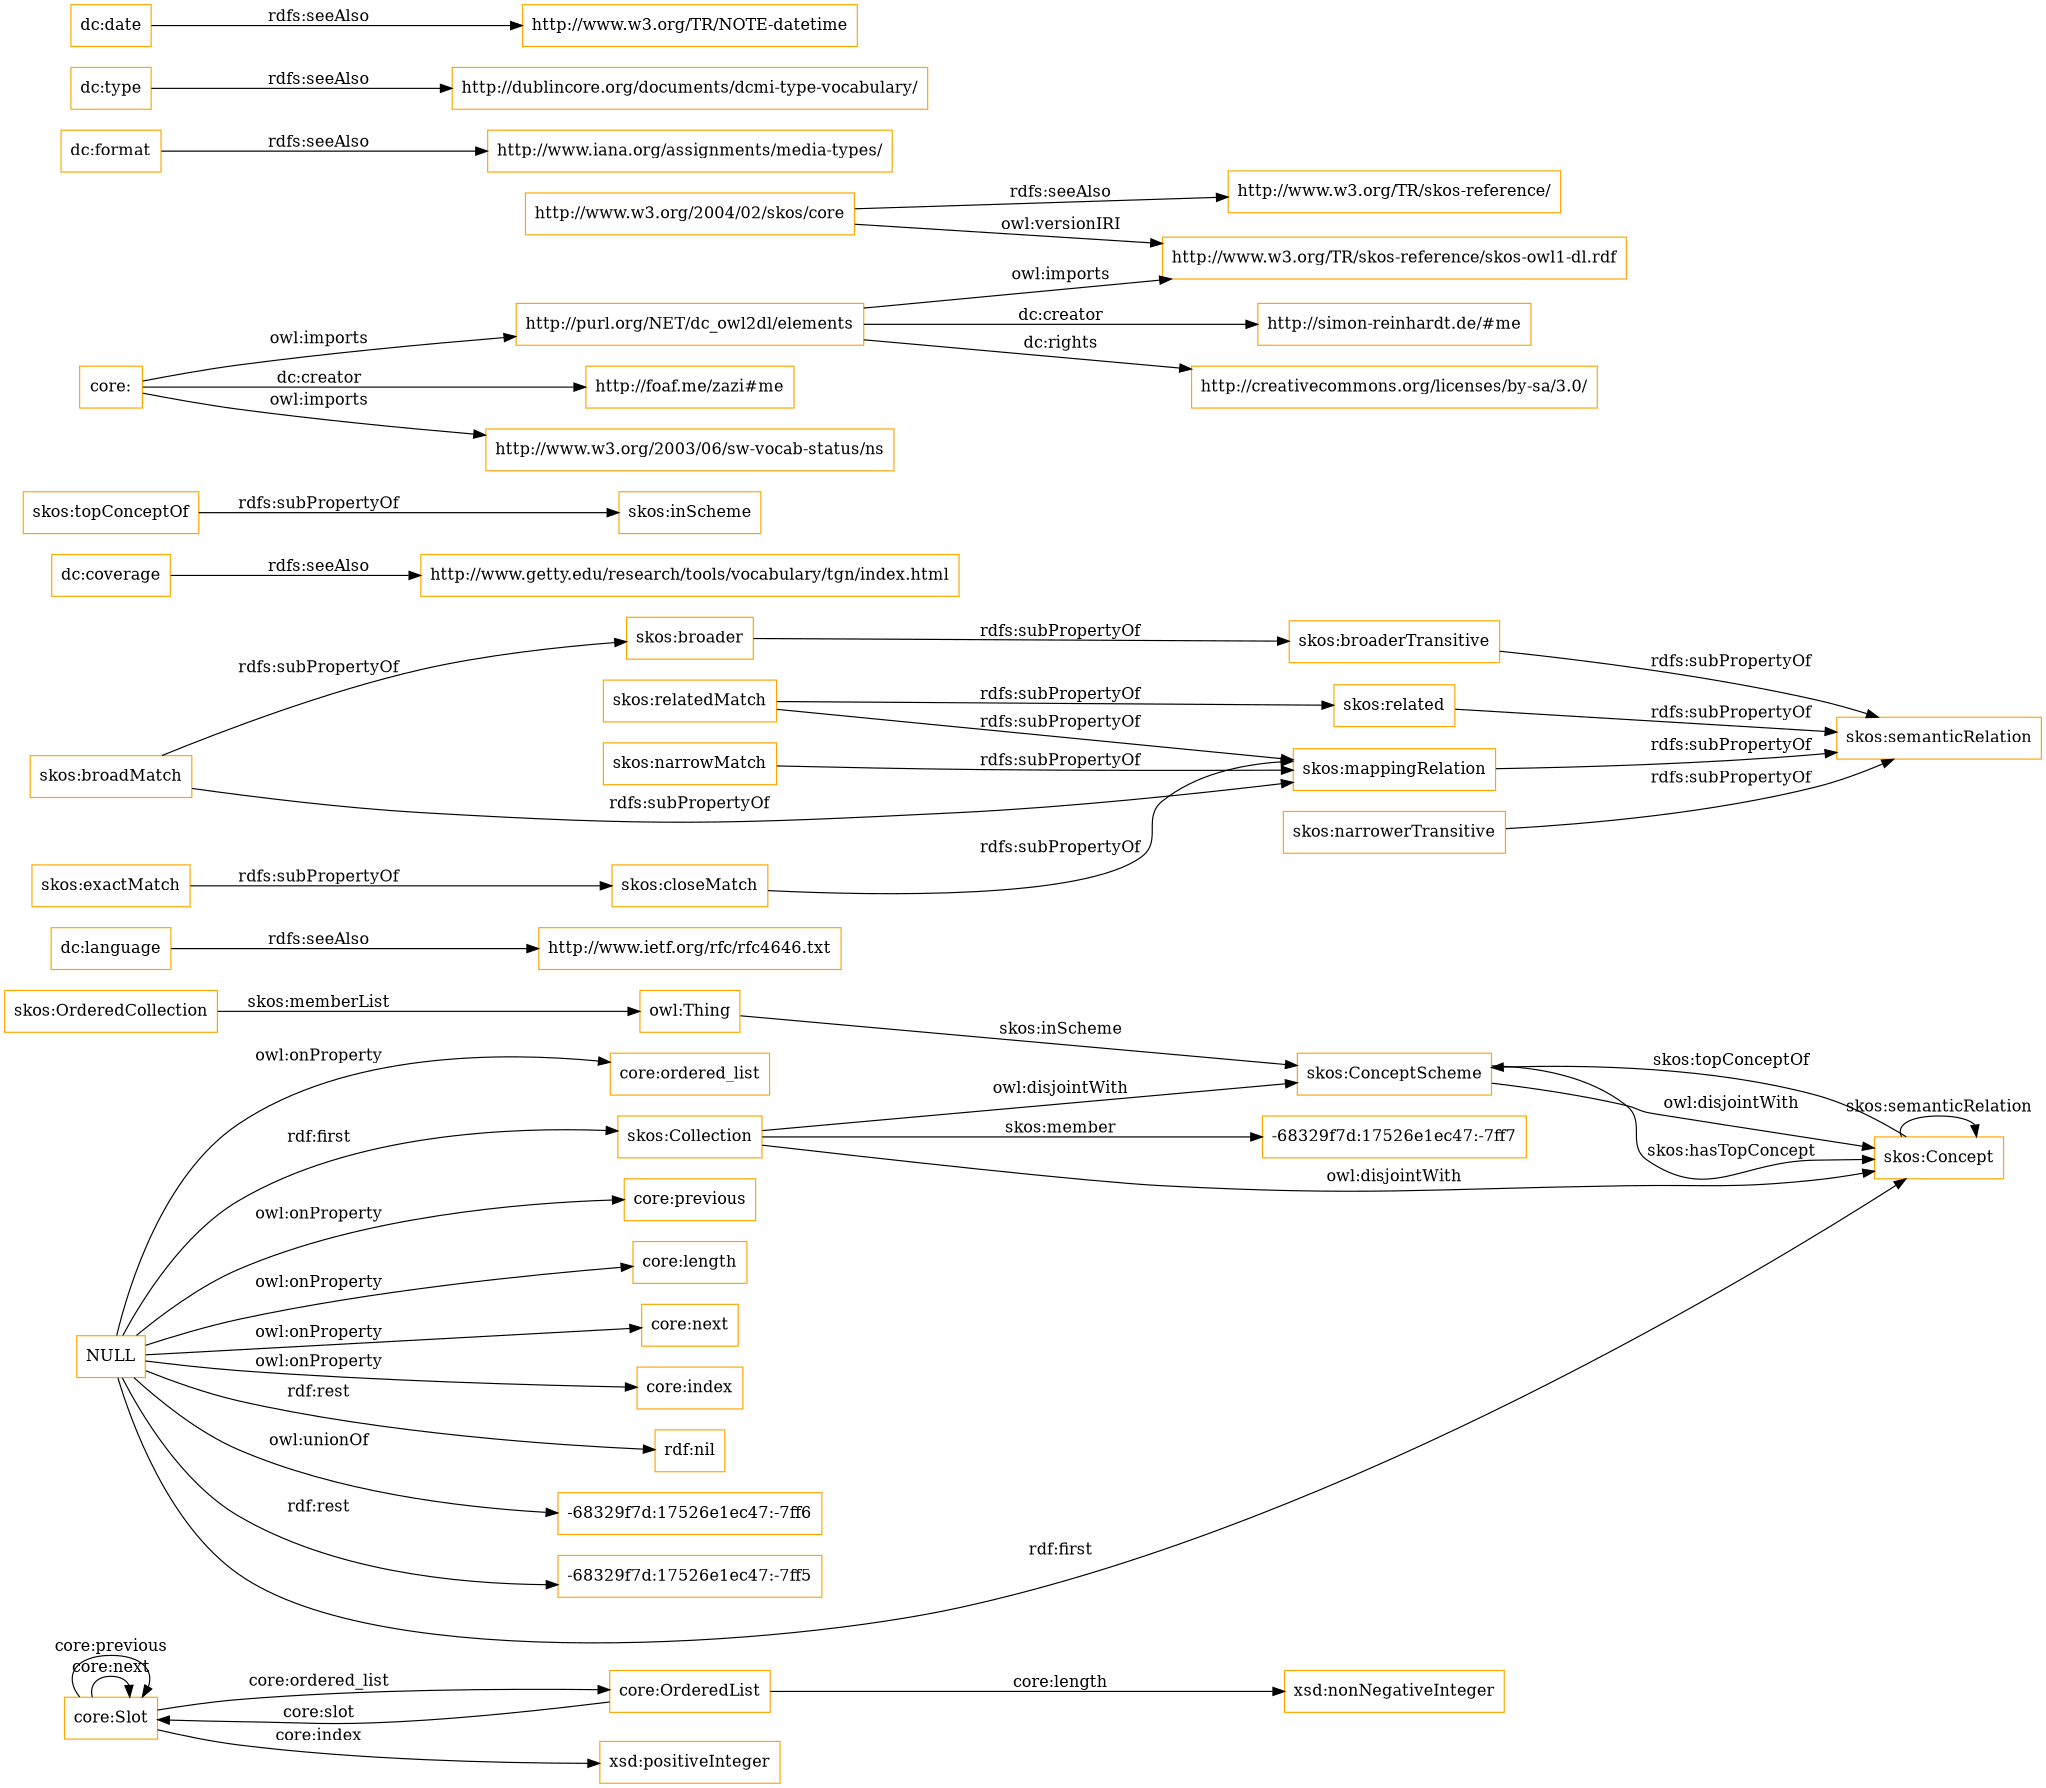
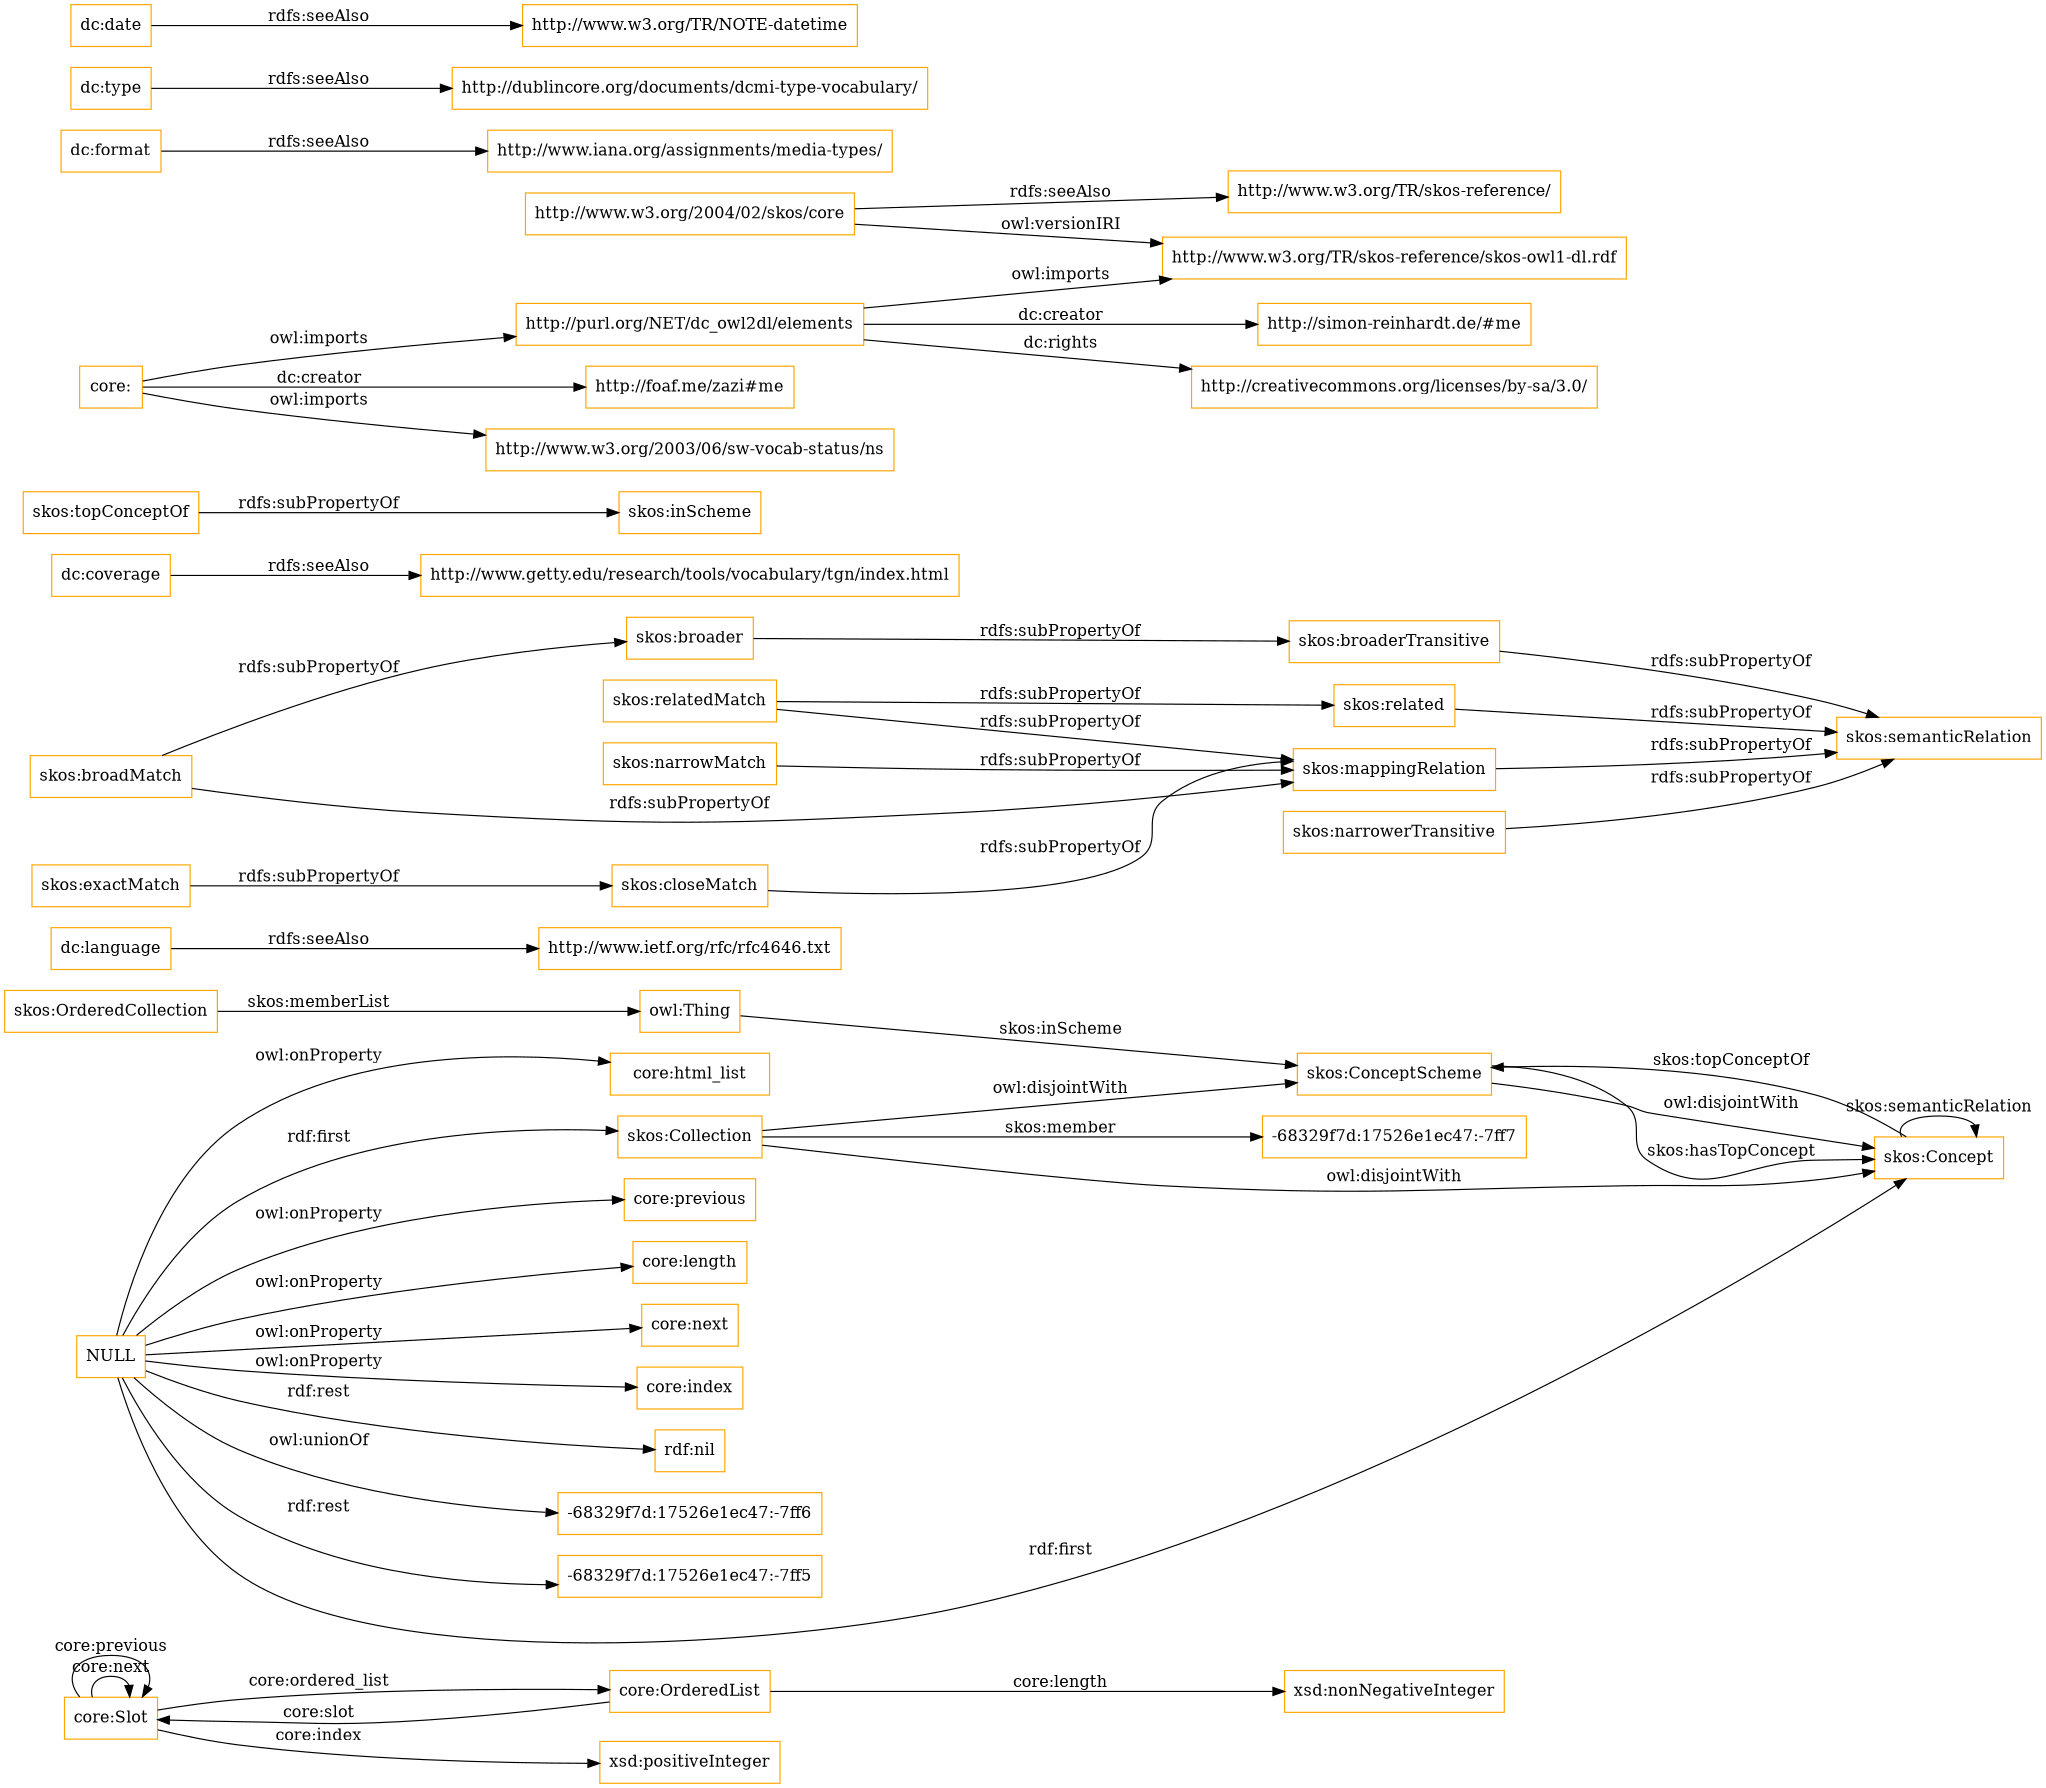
node "core:ordered_list": label "core:ordered_list" -> "core:html_list"
